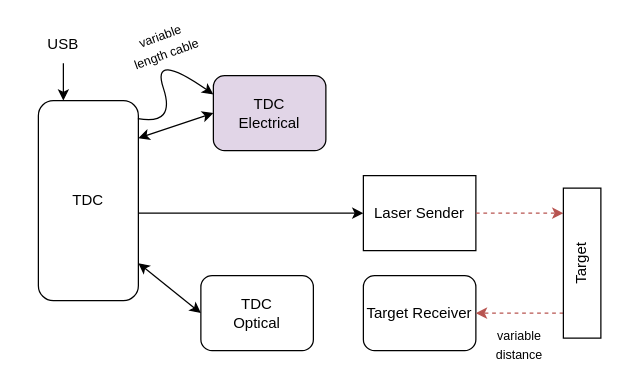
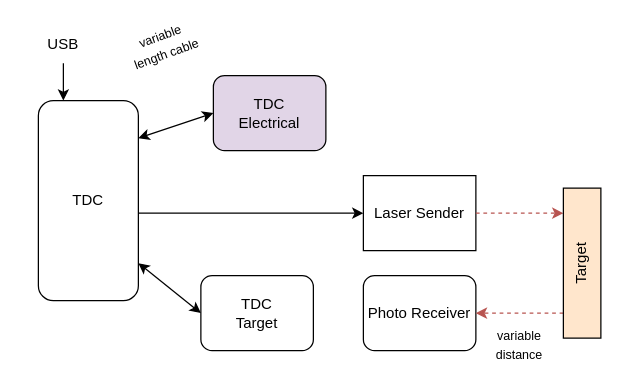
edge "TDC" -> "TDC Electrical": removed
node "Target": fillcolor #ffffff -> #ffe6cc
node "TDC Optical": label "TDC Optical" -> "TDC Target"
node "Target Receiver": label "Target Receiver" -> "Photo Receiver"
